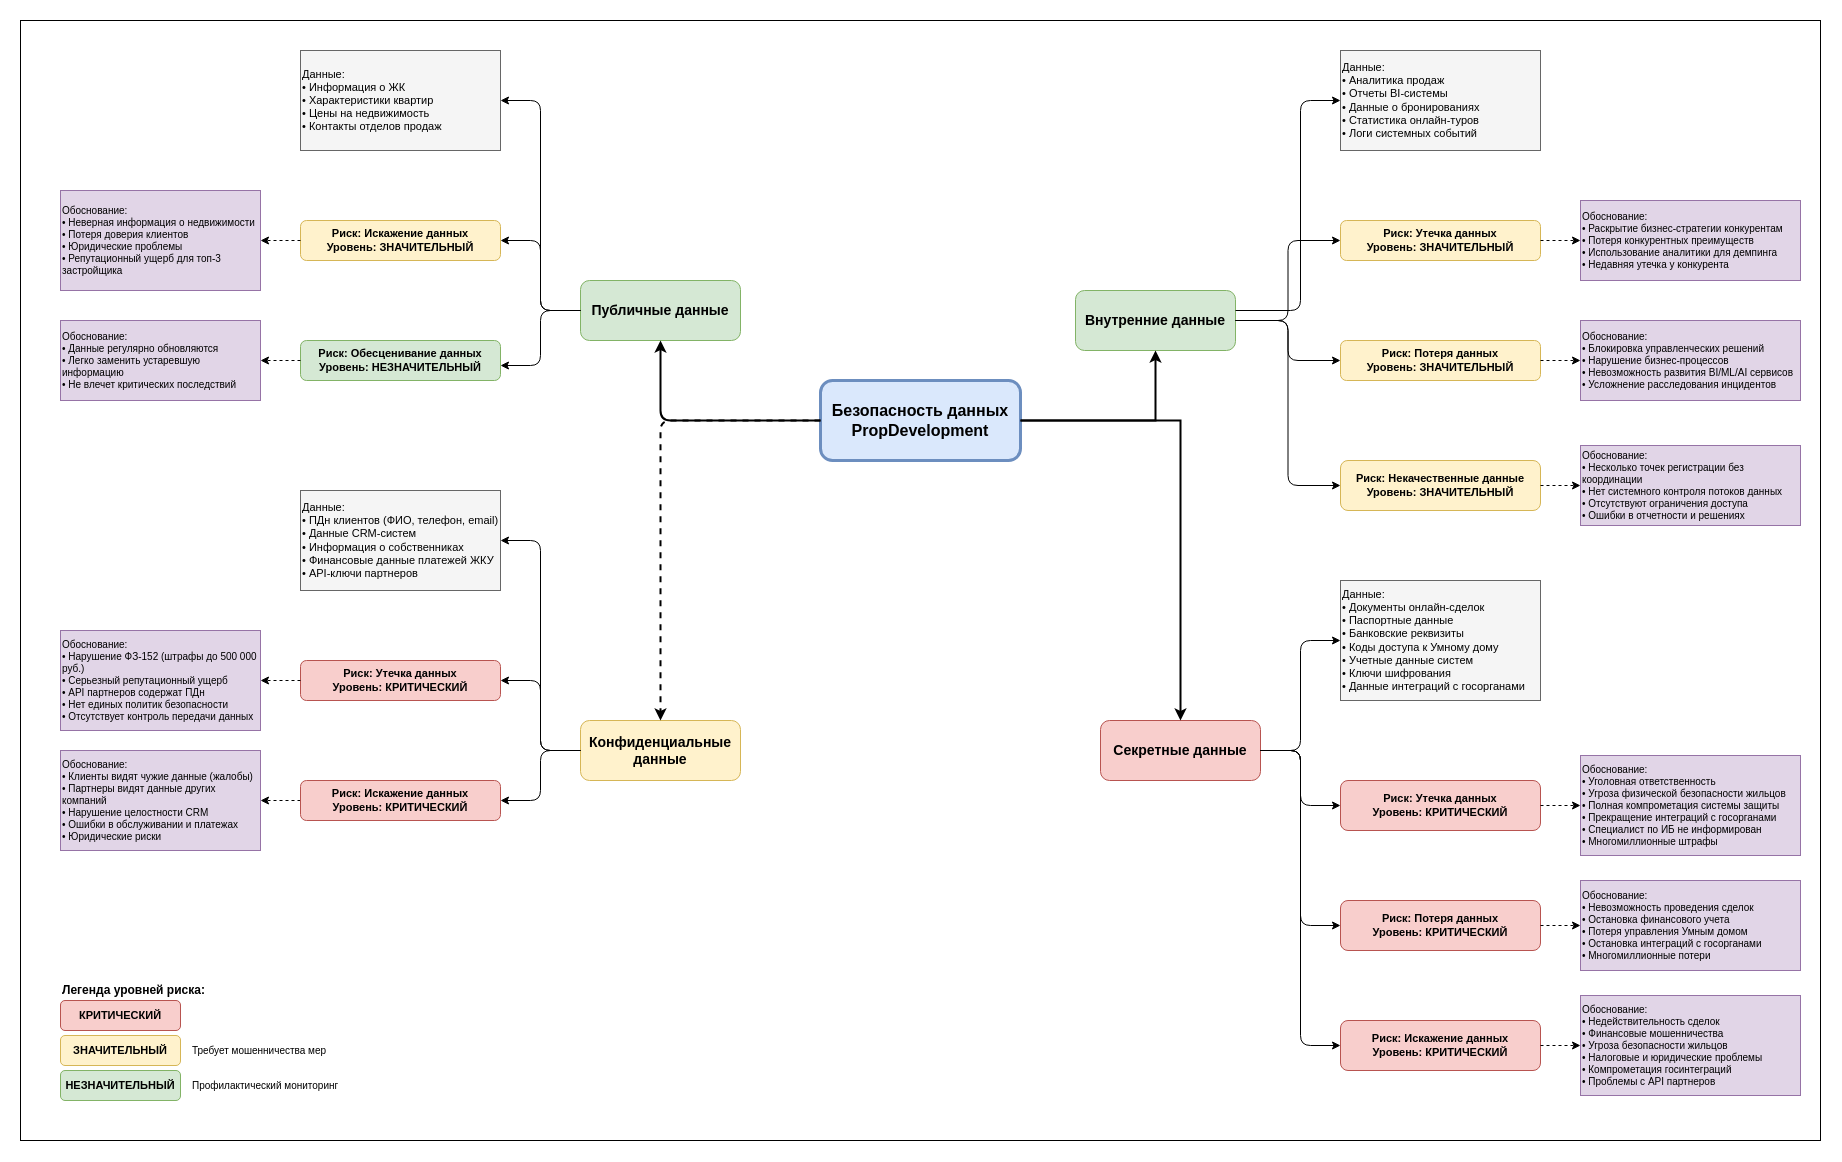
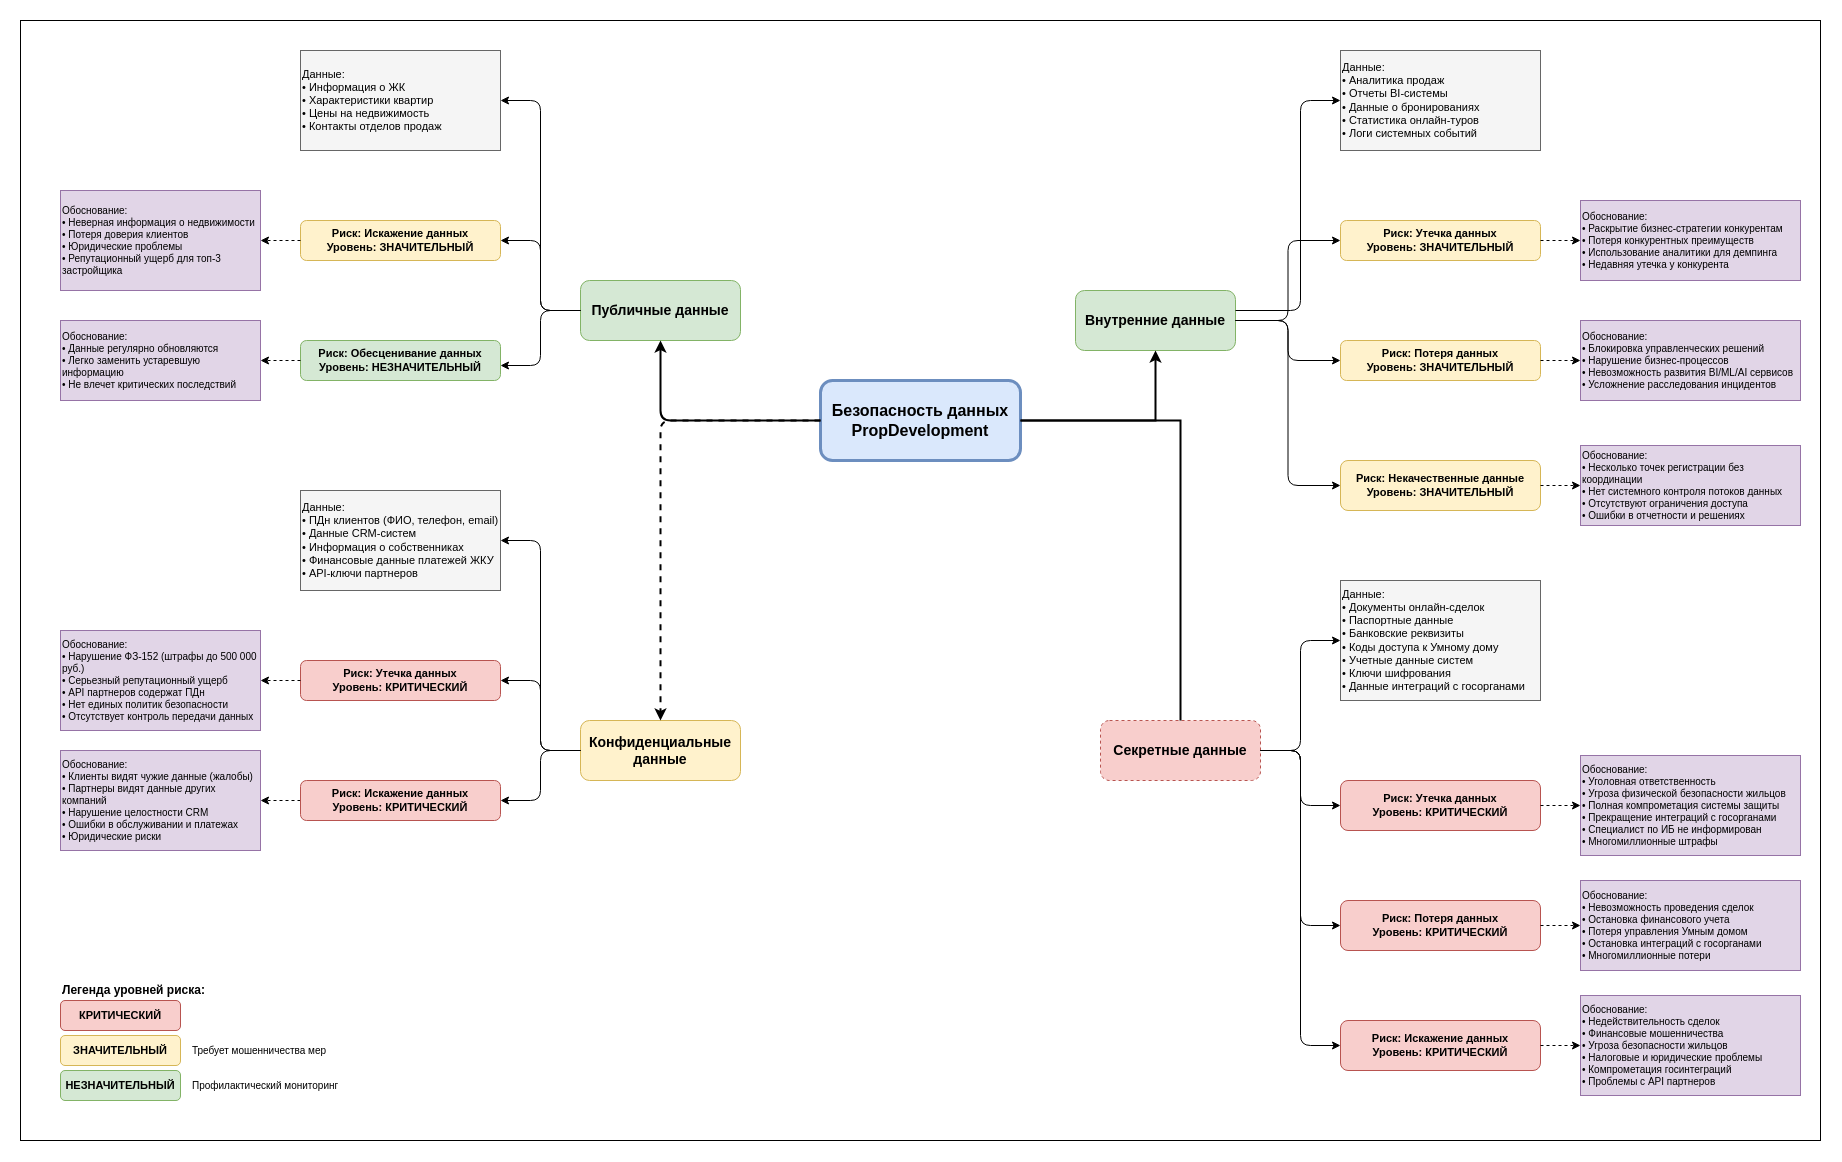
edge "Безопасность данных PropDevelopment" -> "Секретные данные": arrowhead classic -> none
node "Секретные данные": style solid -> dashed
